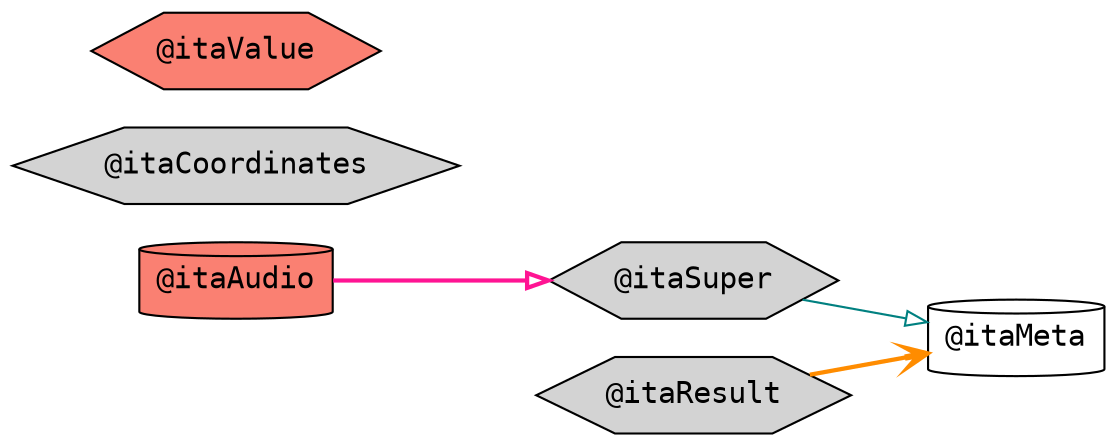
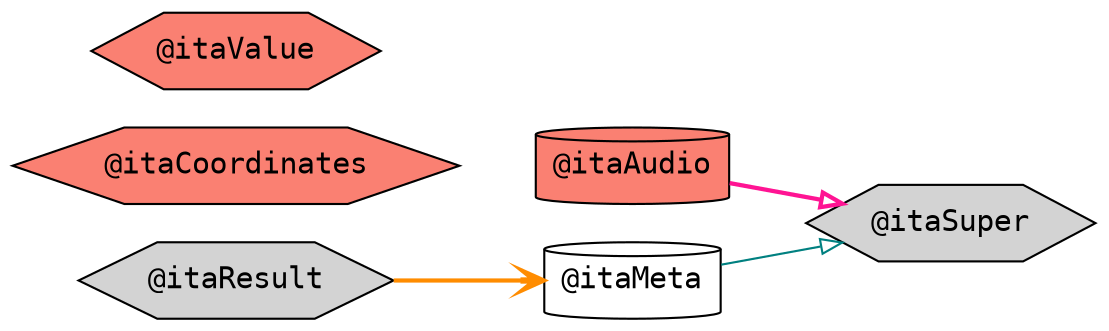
node "@itaCoordinates": fillcolor lightgrey -> salmon
edge "@itaSuper" -> "@itaMeta": reversed
